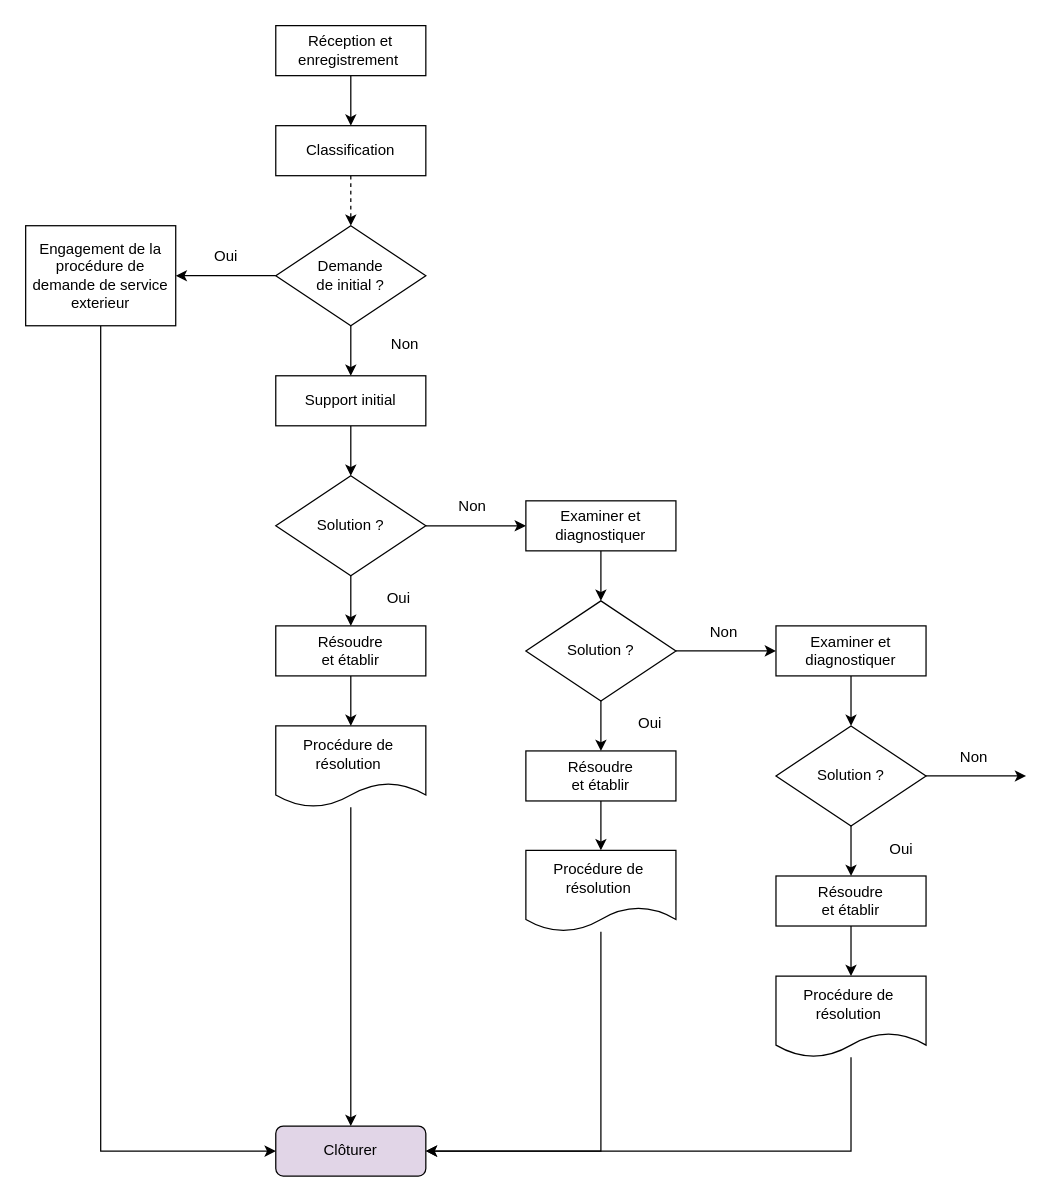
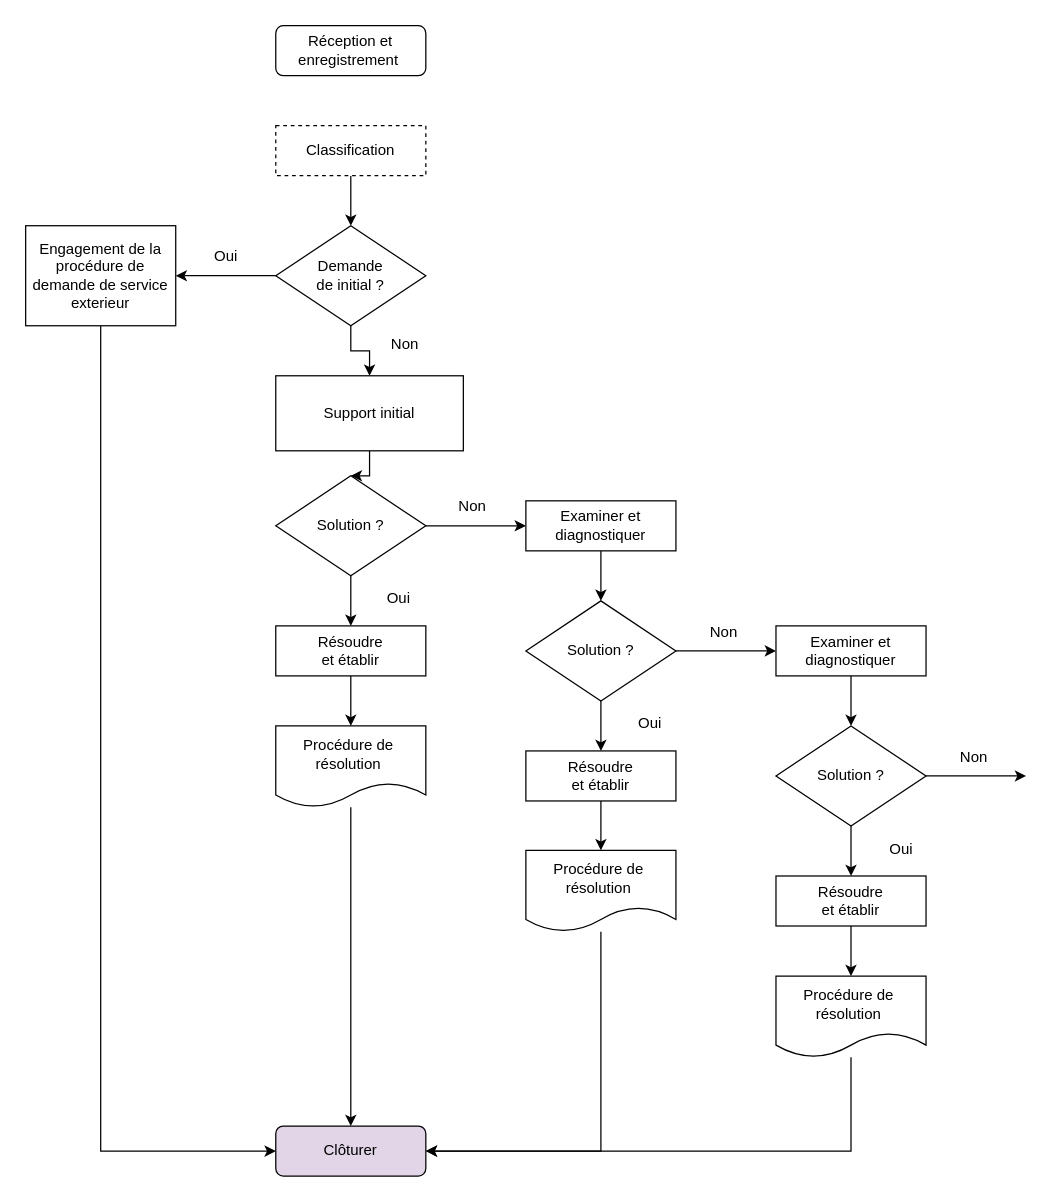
node "Réception et enregistrement": shape rectangle -> rounded rectangle
edge "Réception et enregistrement" -> "Classification": removed
node "Classification": style solid -> dashed
edge "Classification" -> "Demande de initial ?": style dashed -> solid
node "Support initial": size 150x50 -> 188x75
